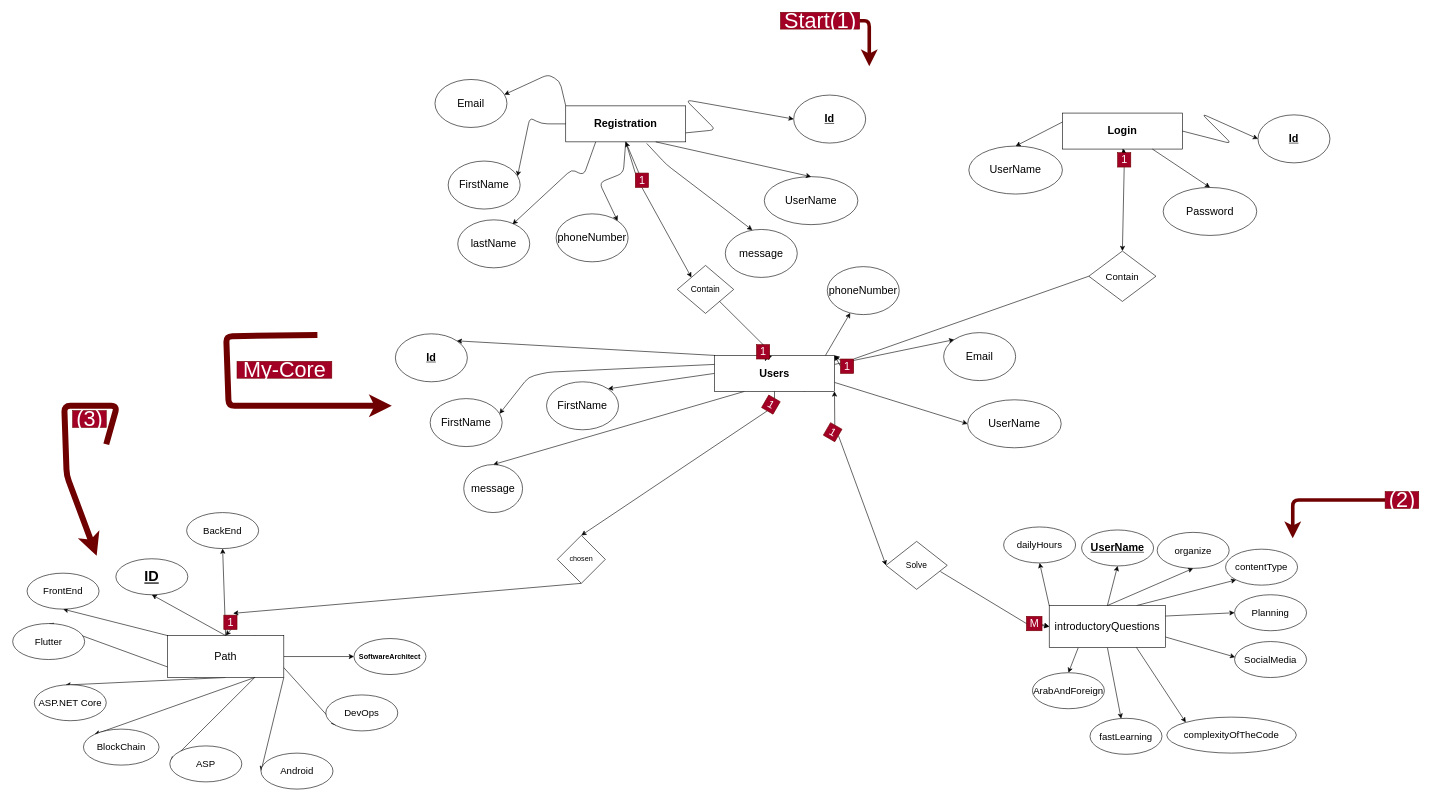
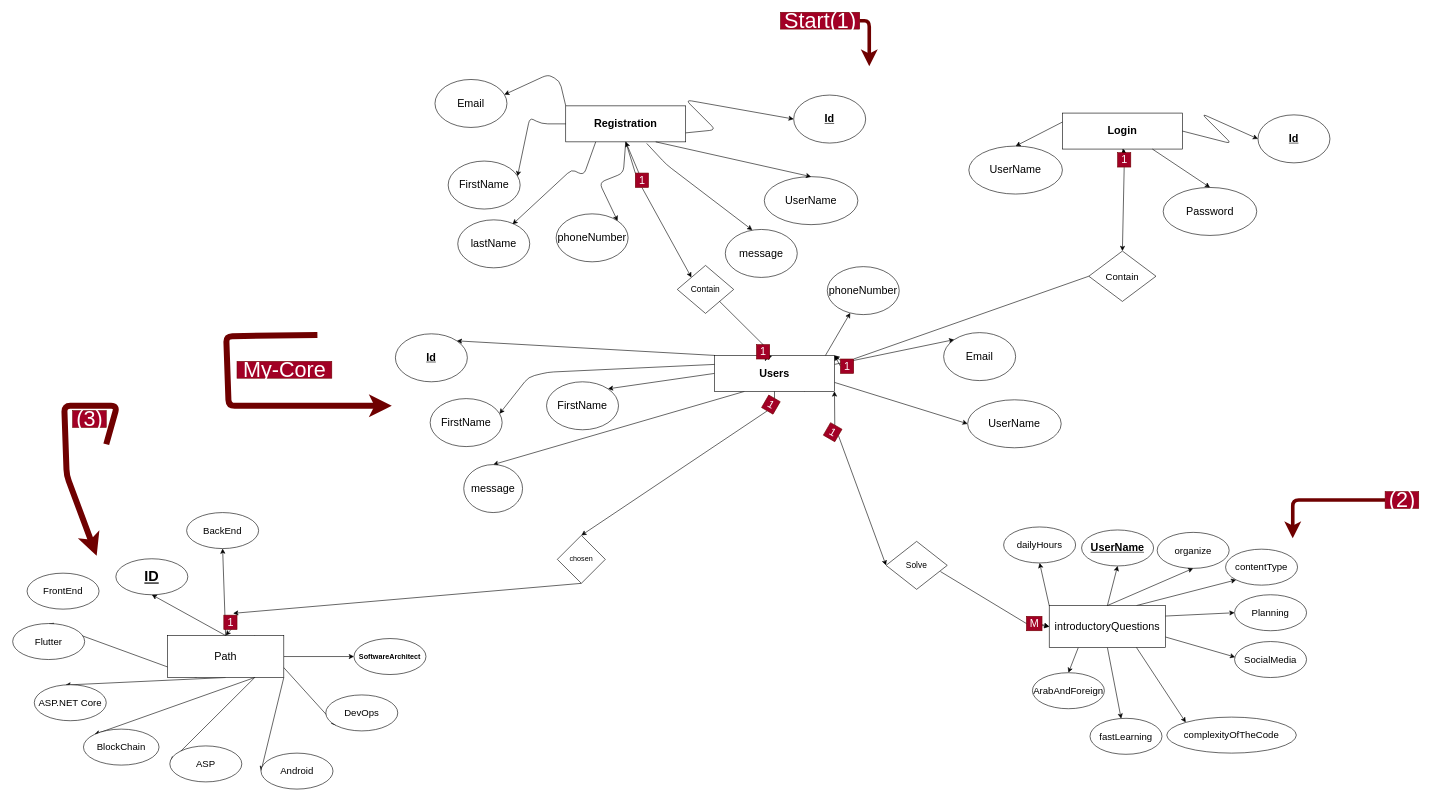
edge "Path" -> "FrontEnd": removed
